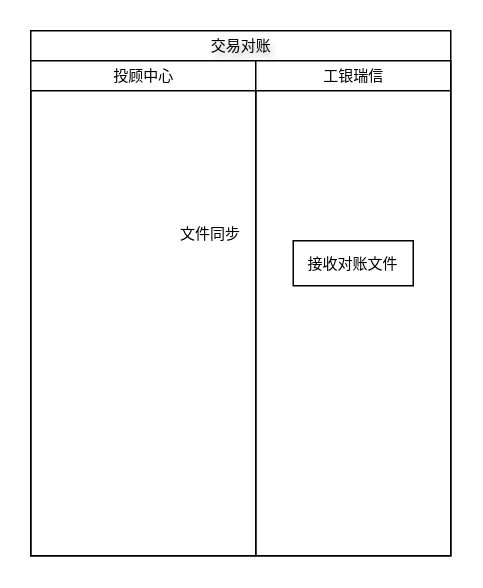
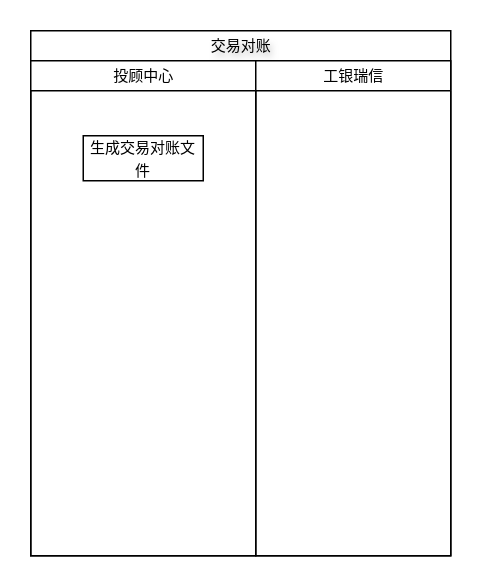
node "生成交易对账文件": added
node "文件同步": removed
node "接收对账文件": removed
